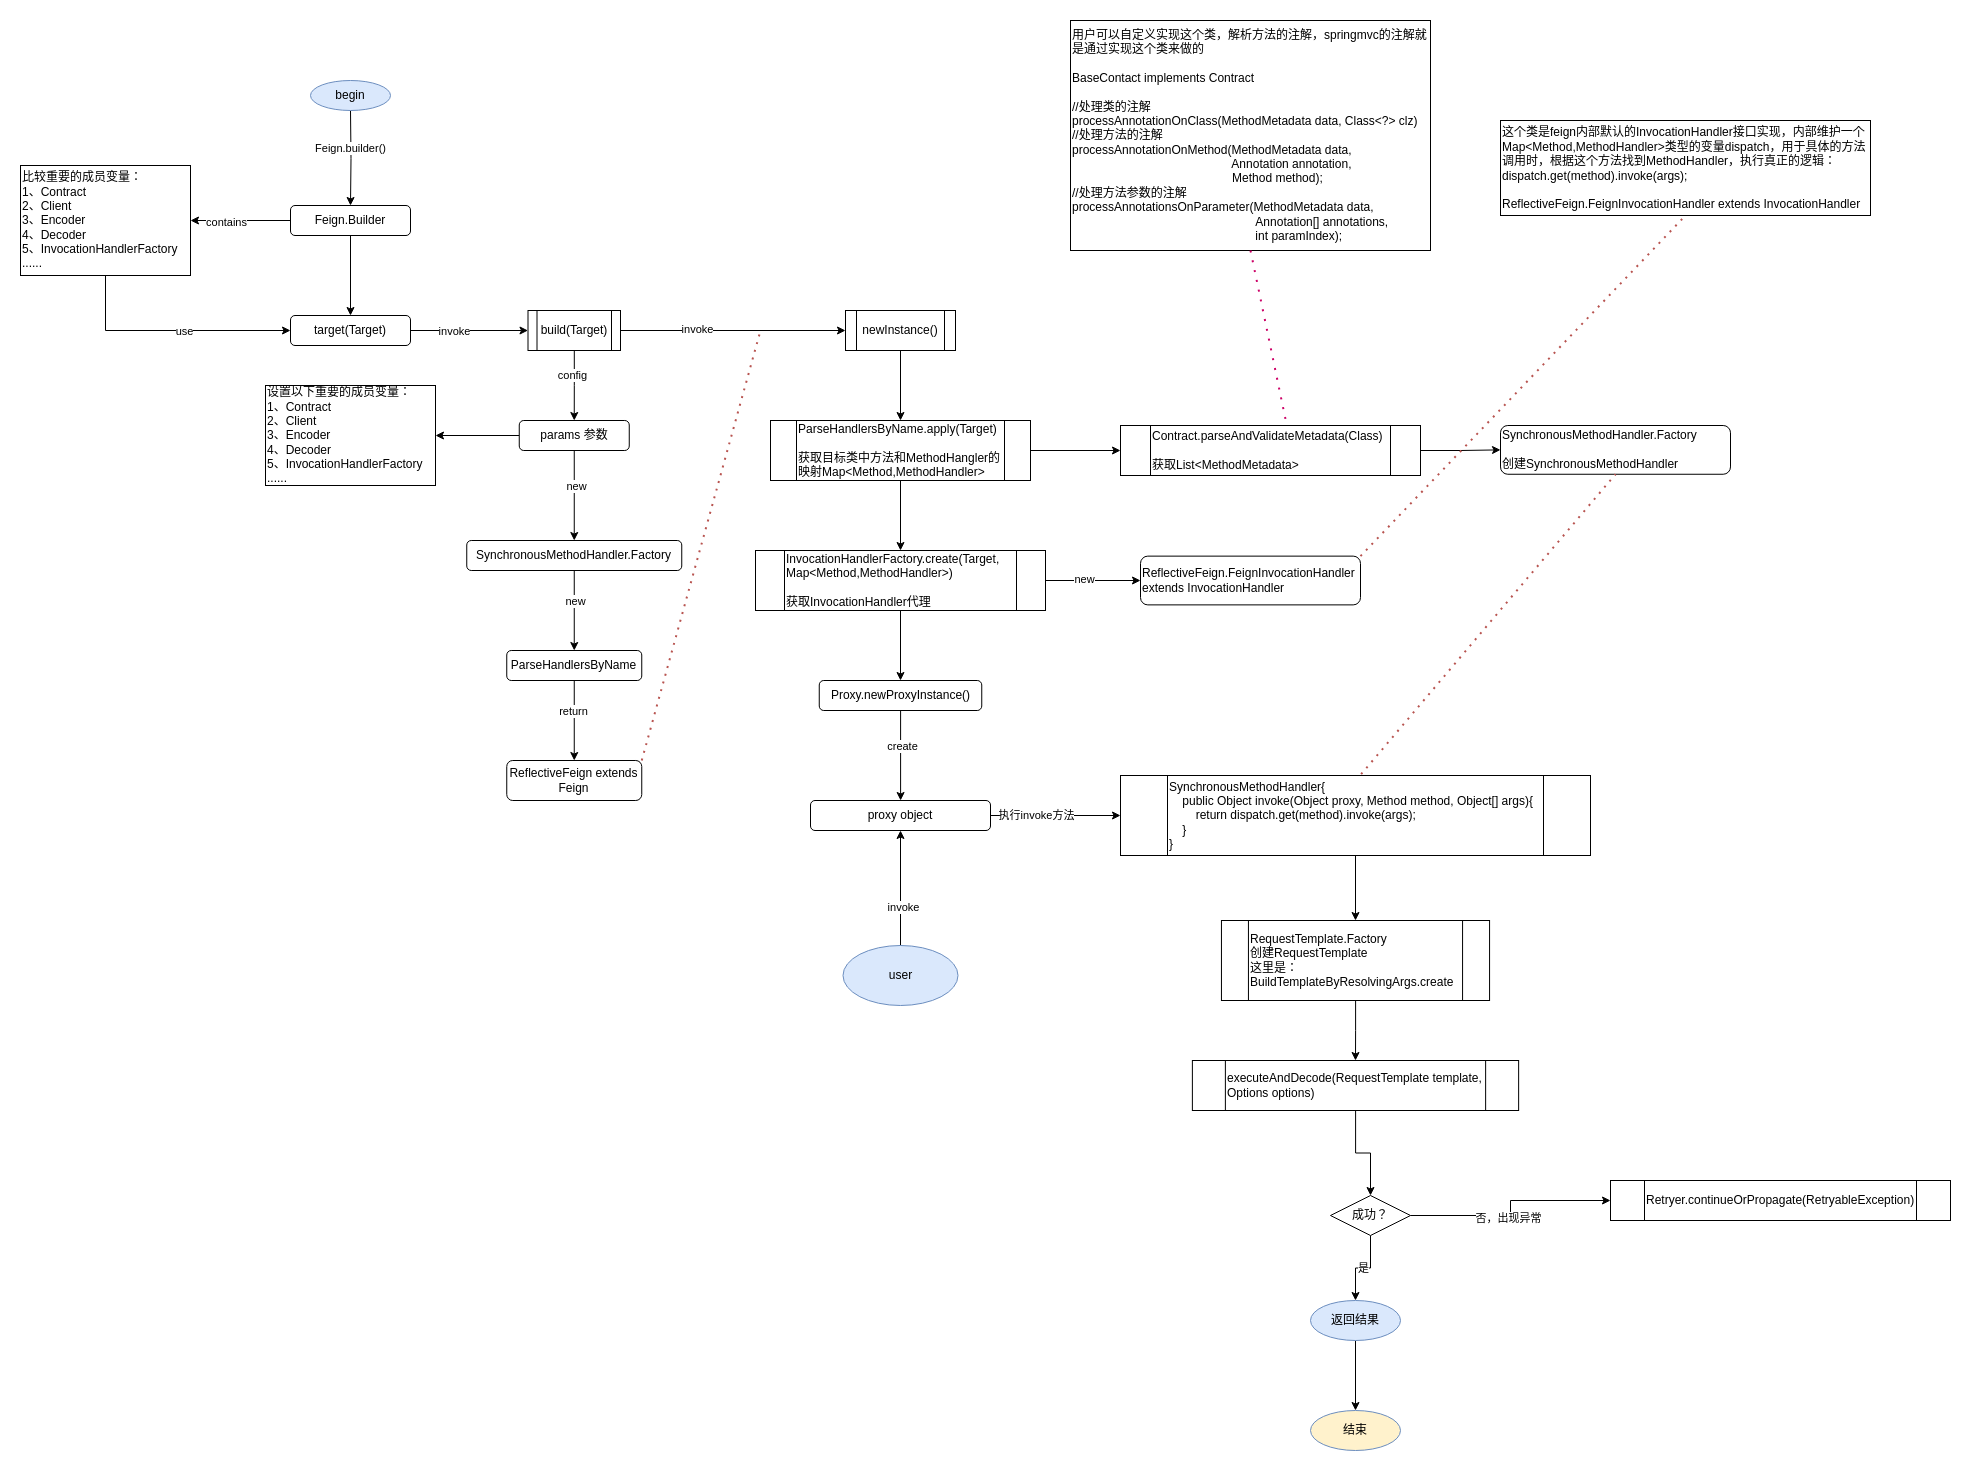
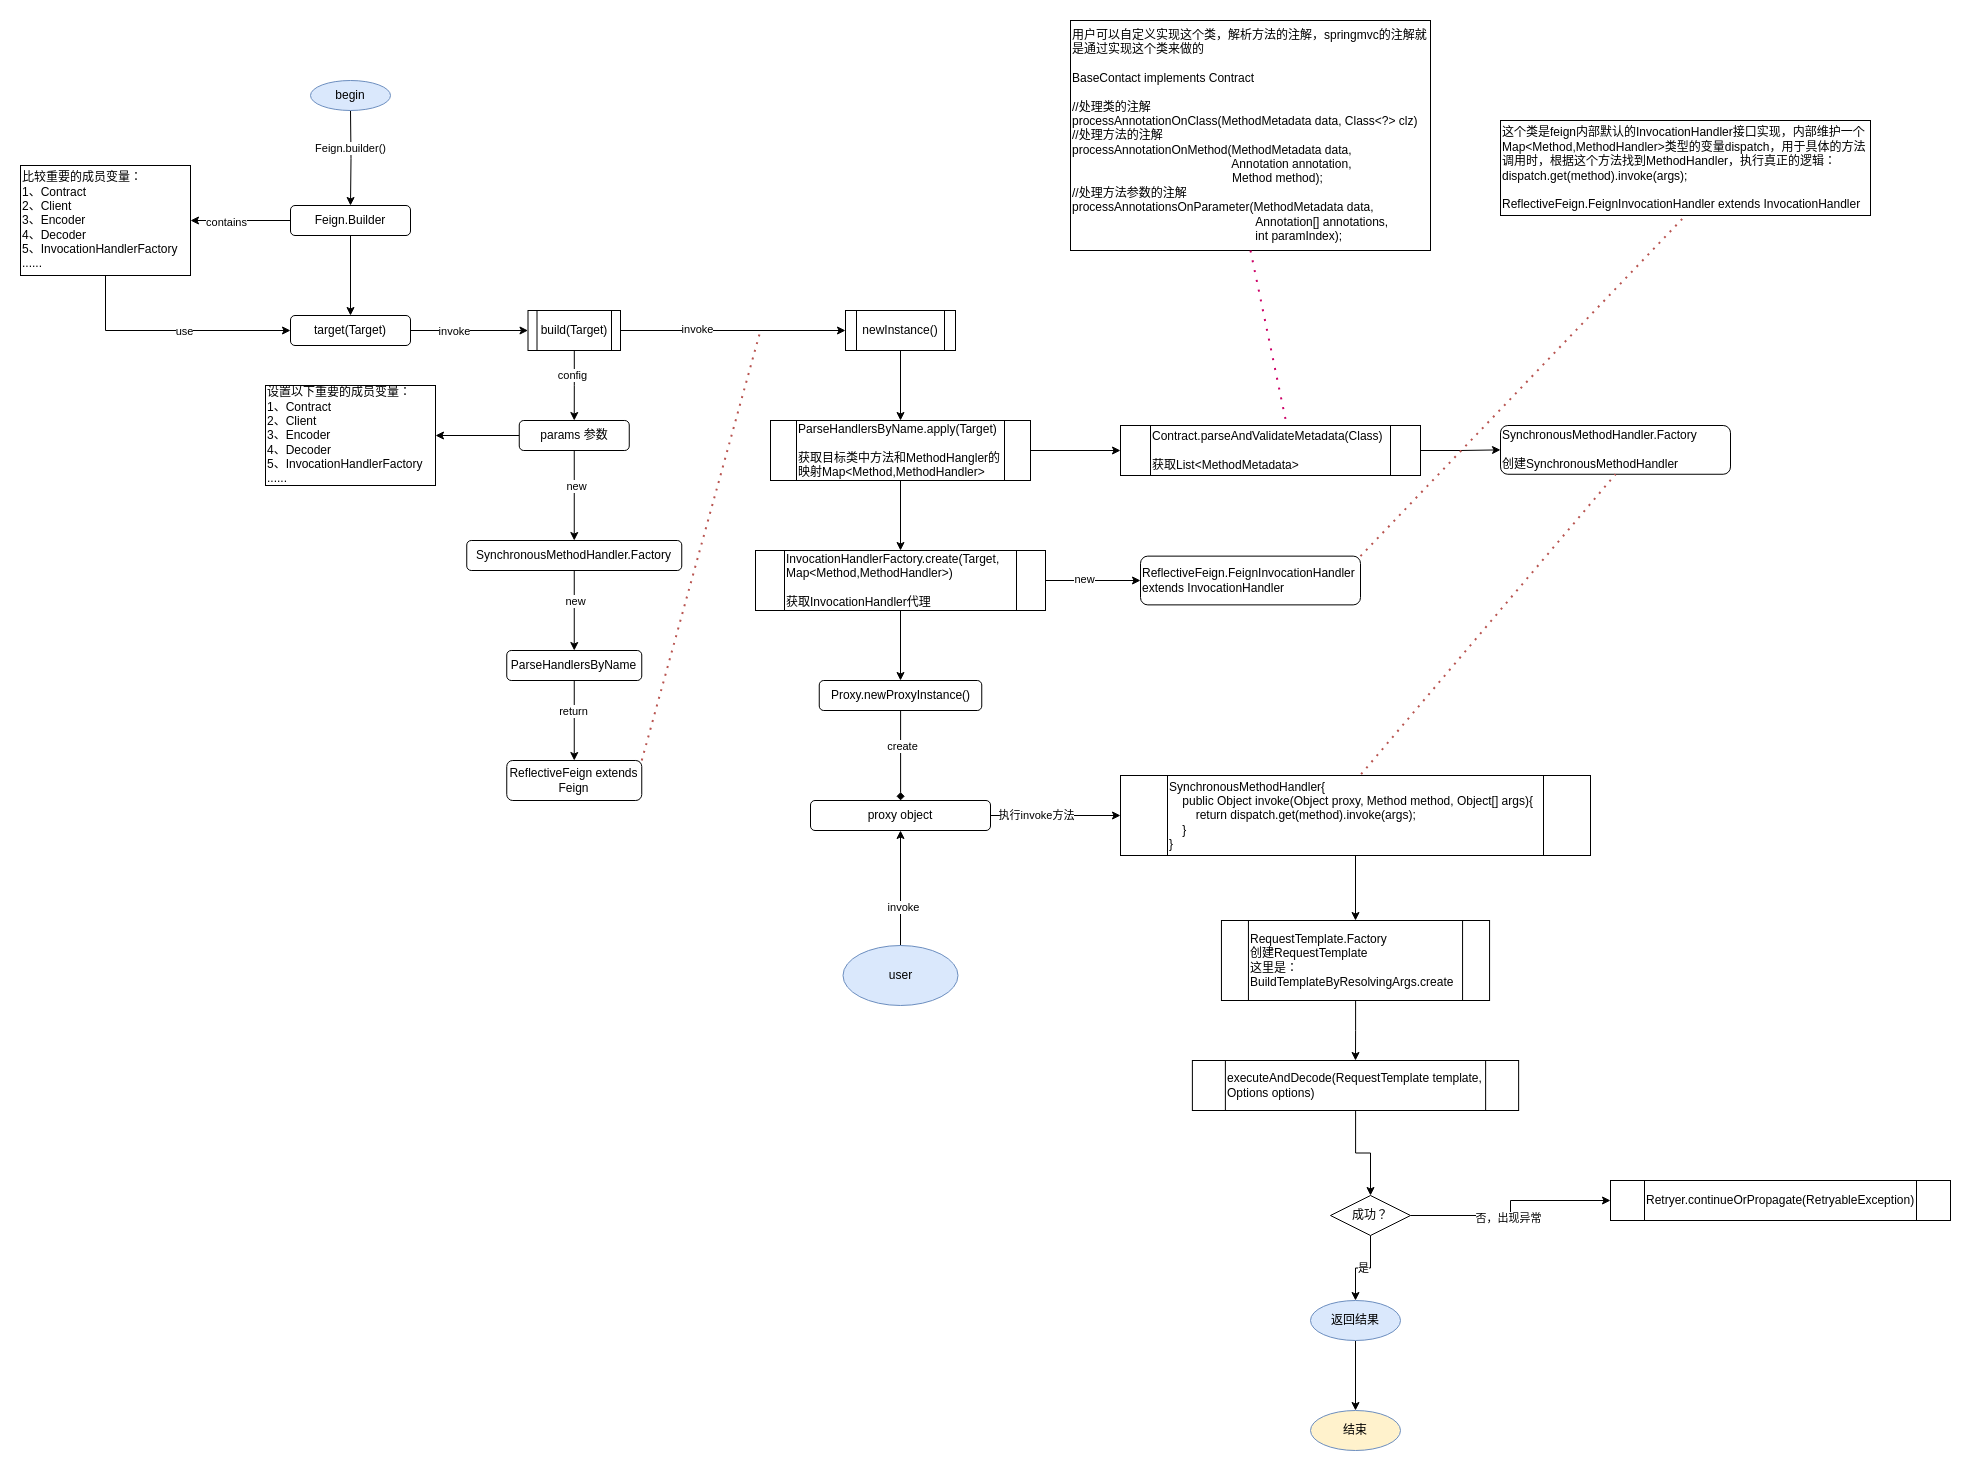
edge "Proxy.newProxyInstance()" -> "proxy object": arrowhead classic -> diamond
